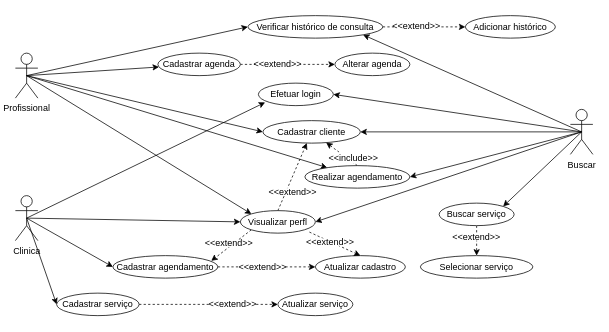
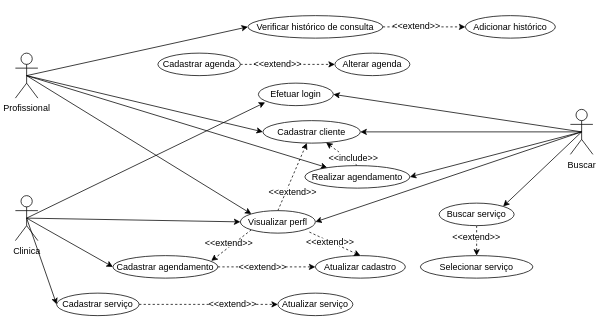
edge "Profissional" -> "Cadastrar agenda": removed
edge "Buscar" -> "Verificar histórico de consulta": removed
